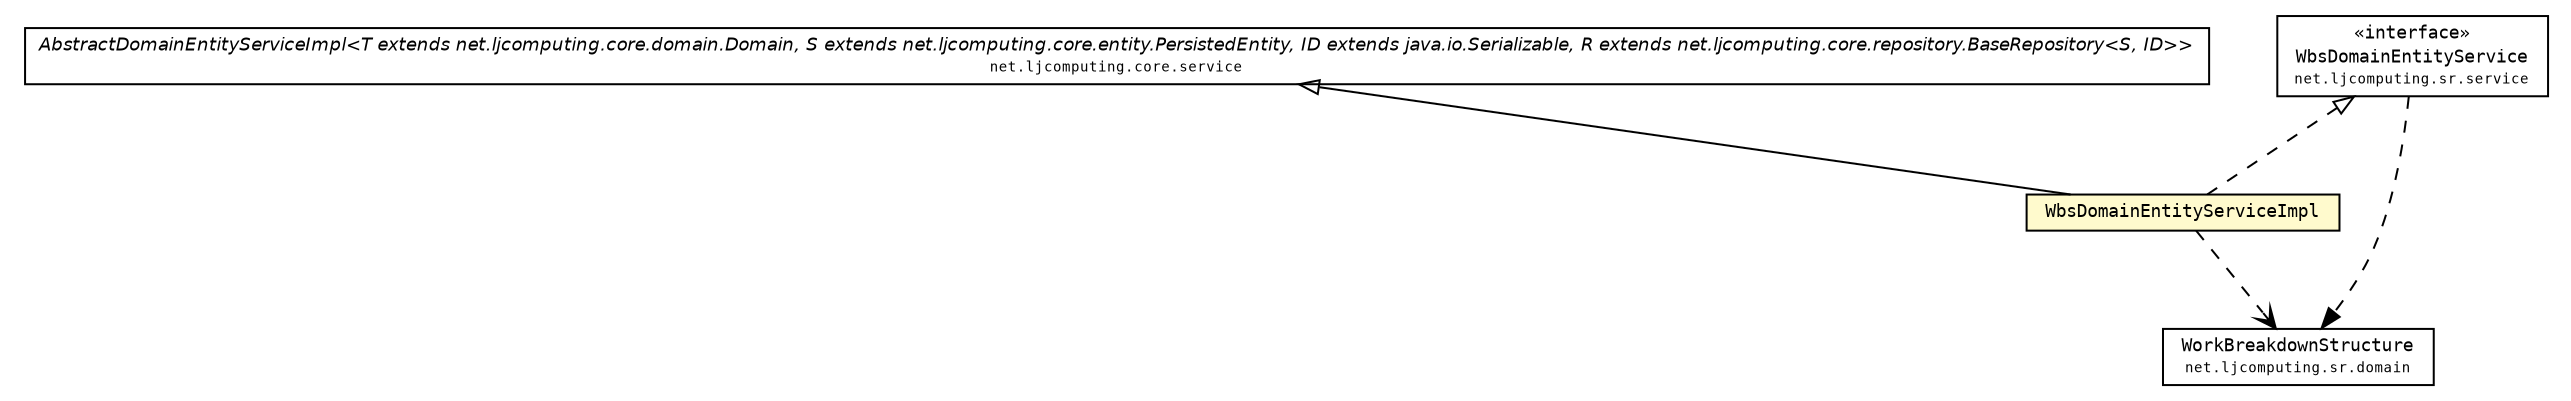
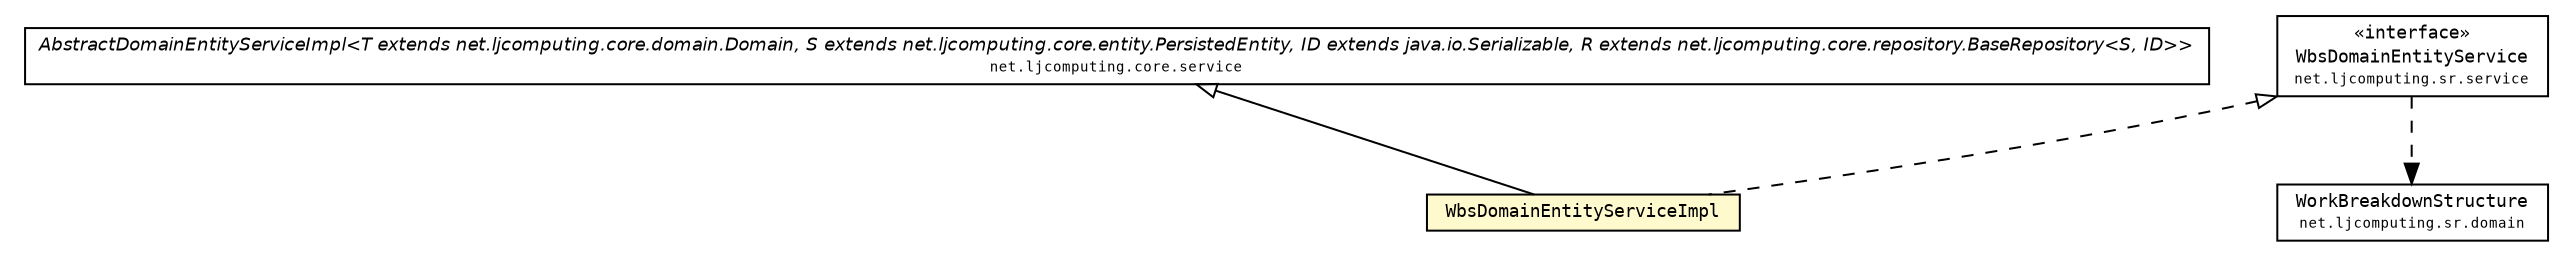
edge "WbsDomainEntityServiceImpl" -> "WorkBreakdownStructure": removed
